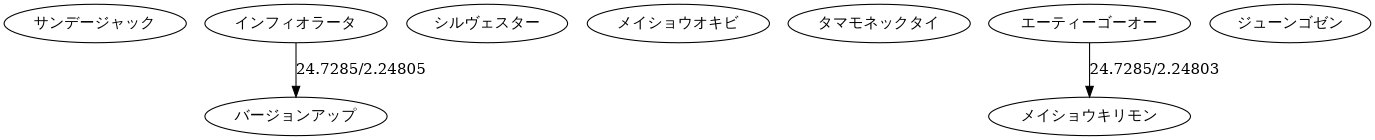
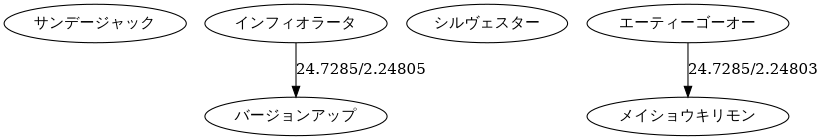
node "メイショウオキビ": removed
node "タマモネックタイ": removed
node "ジューンゴゼン": removed
